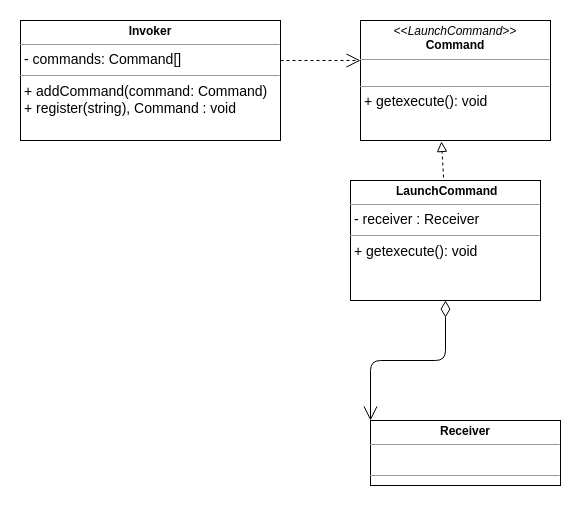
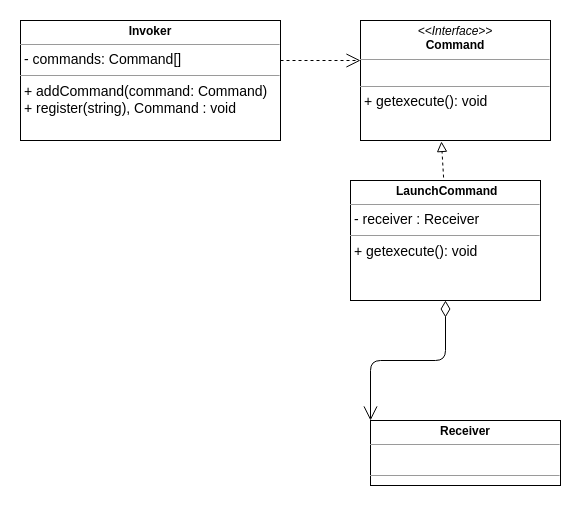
node "<<LaunchCommand>> Command + getexecute(): void": label "<<LaunchCommand>> Command + getexecute(): void" -> "<<Interface>> Command + getexecute(): void"
